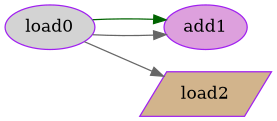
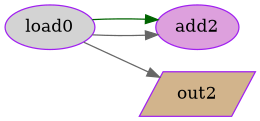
node "add1": label "add1" -> "add2"
node "load2": label "load2" -> "out2"
